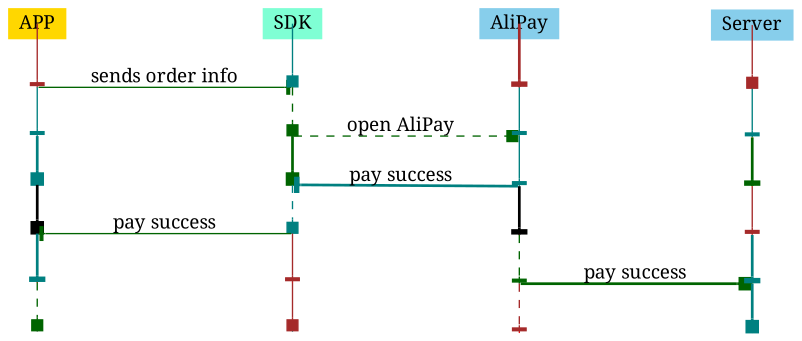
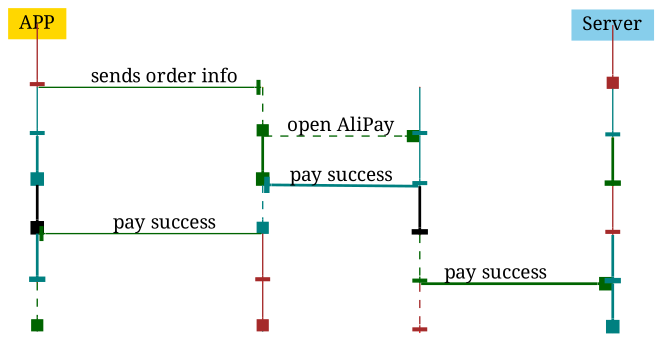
node "SDK": removed
node "AliPay": removed
